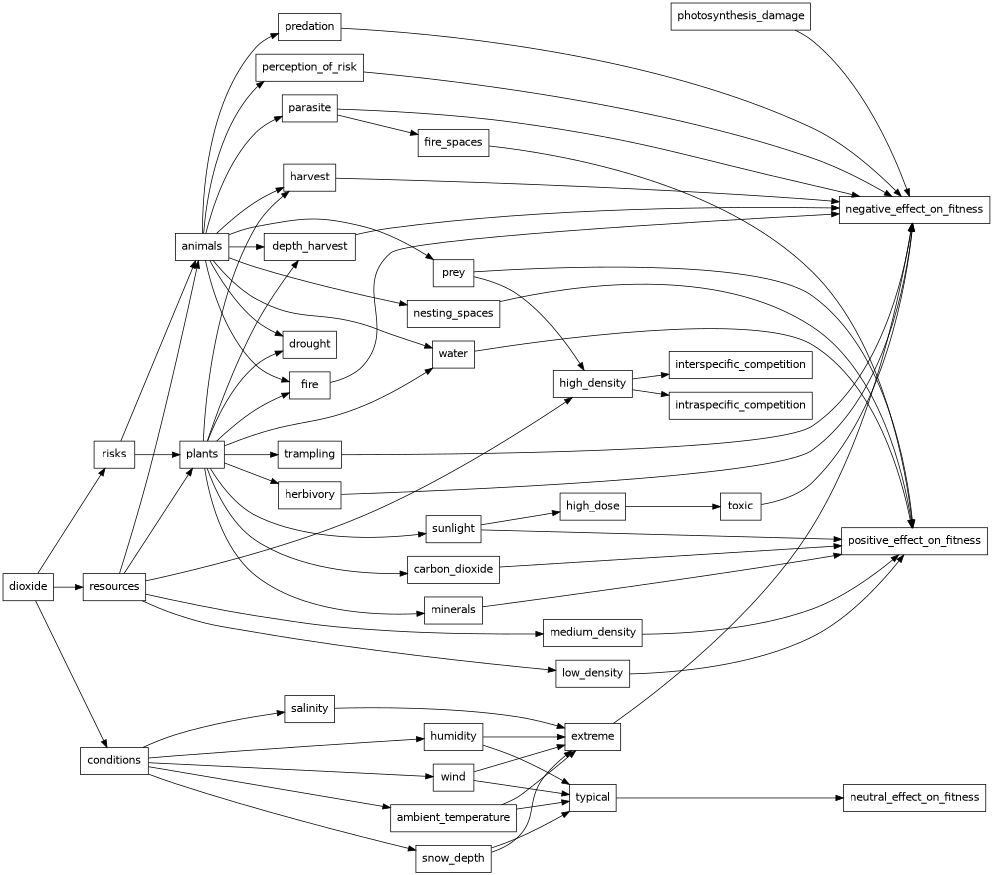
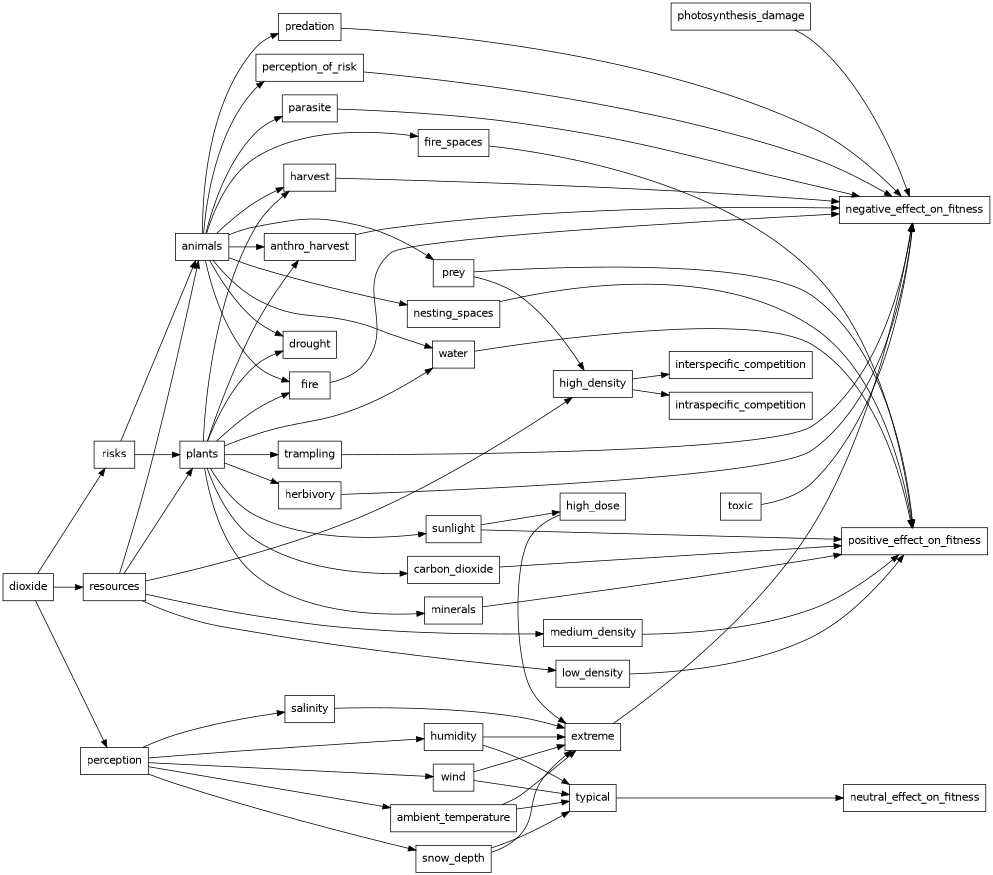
edge "parasite" -> "fire_spaces": now "animals" -> "fire_spaces"
node "depth_harvest": label "depth_harvest" -> "anthro_harvest"
edge "high_dose" -> "toxic": now "high_dose" -> "extreme"
node "conditions": label "conditions" -> "perception"
